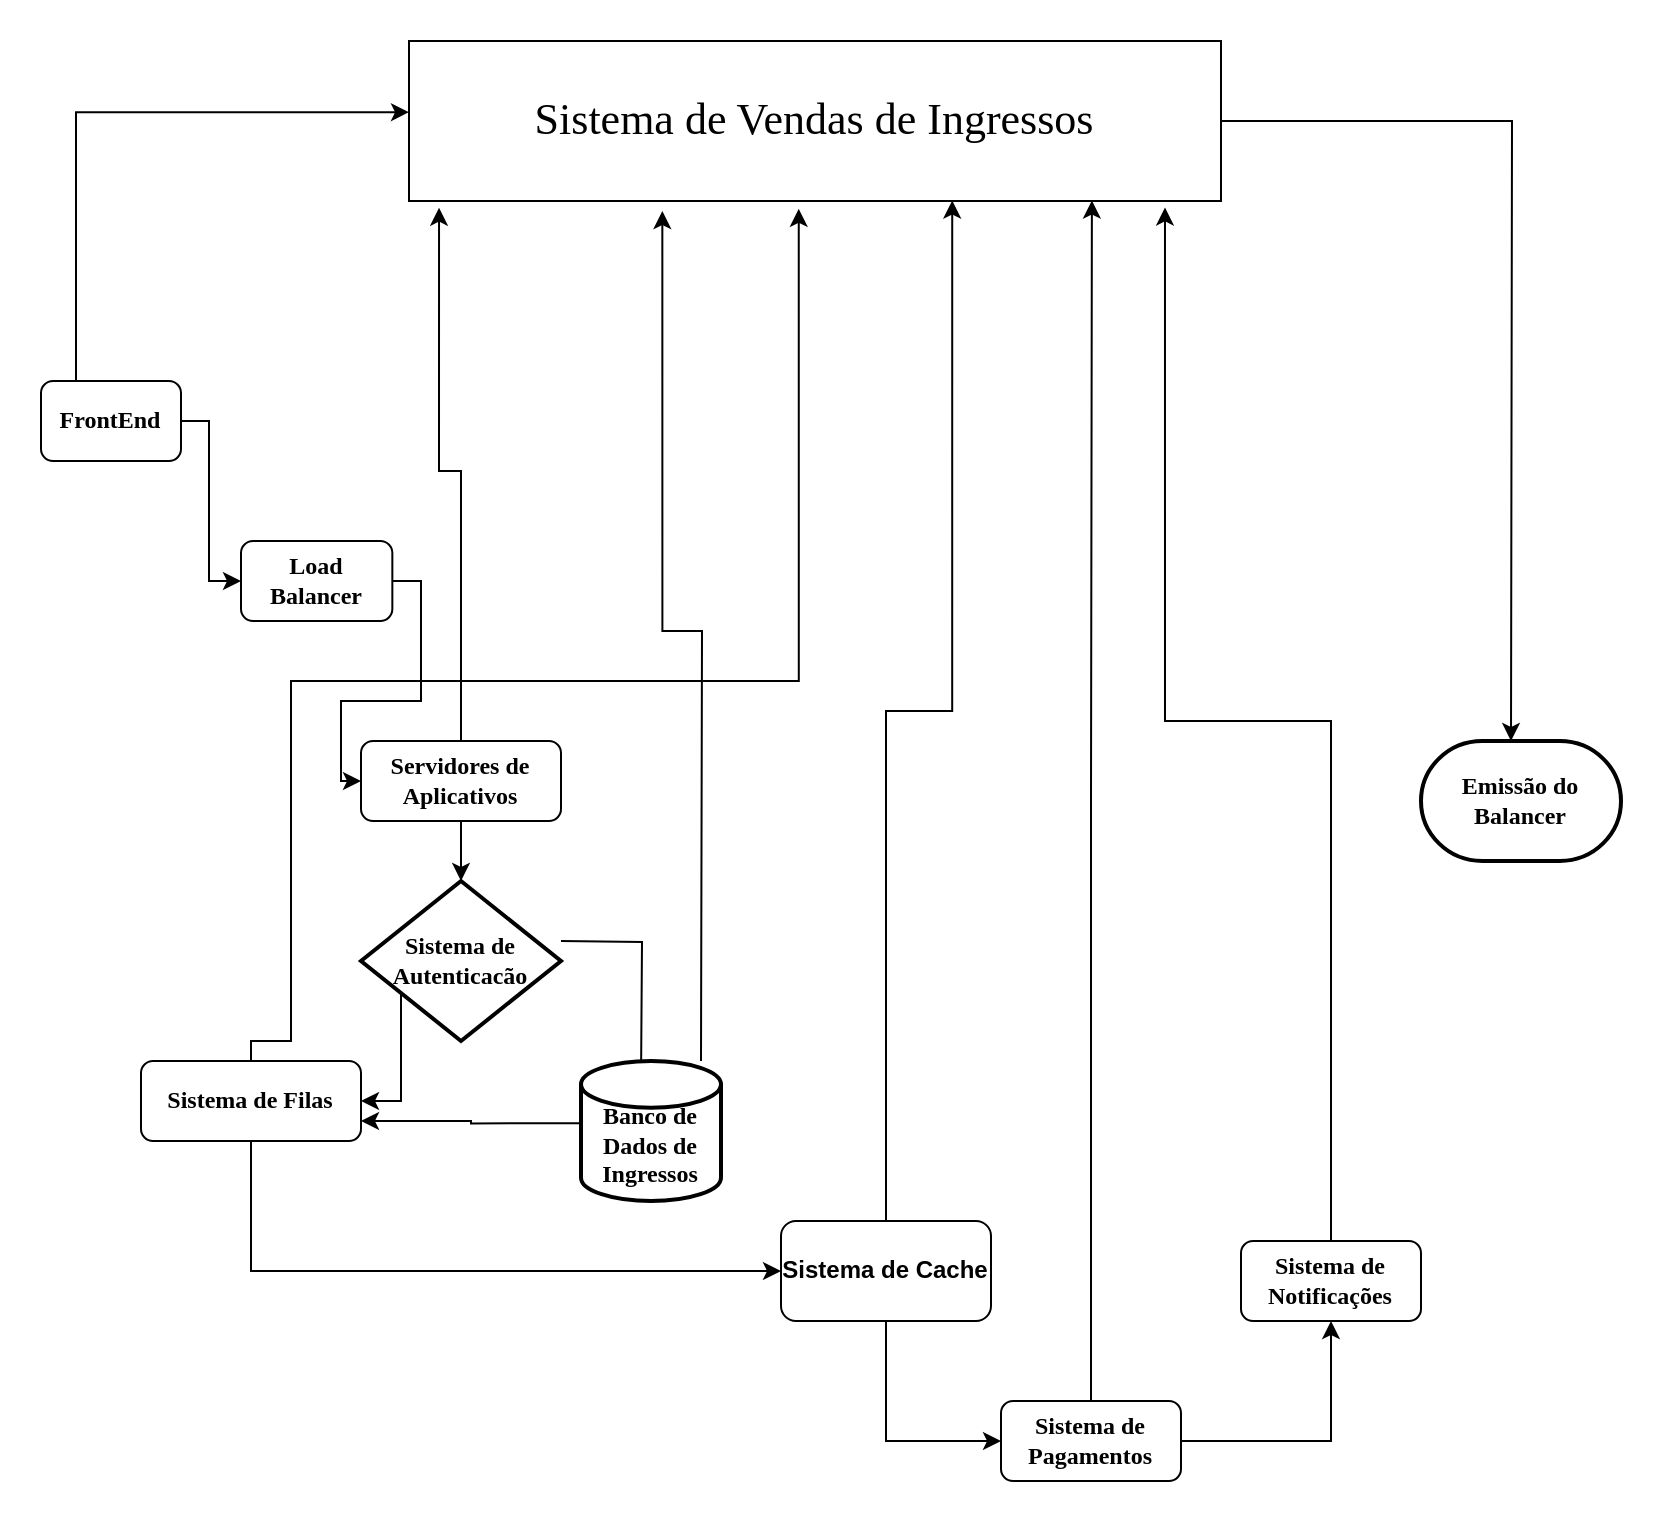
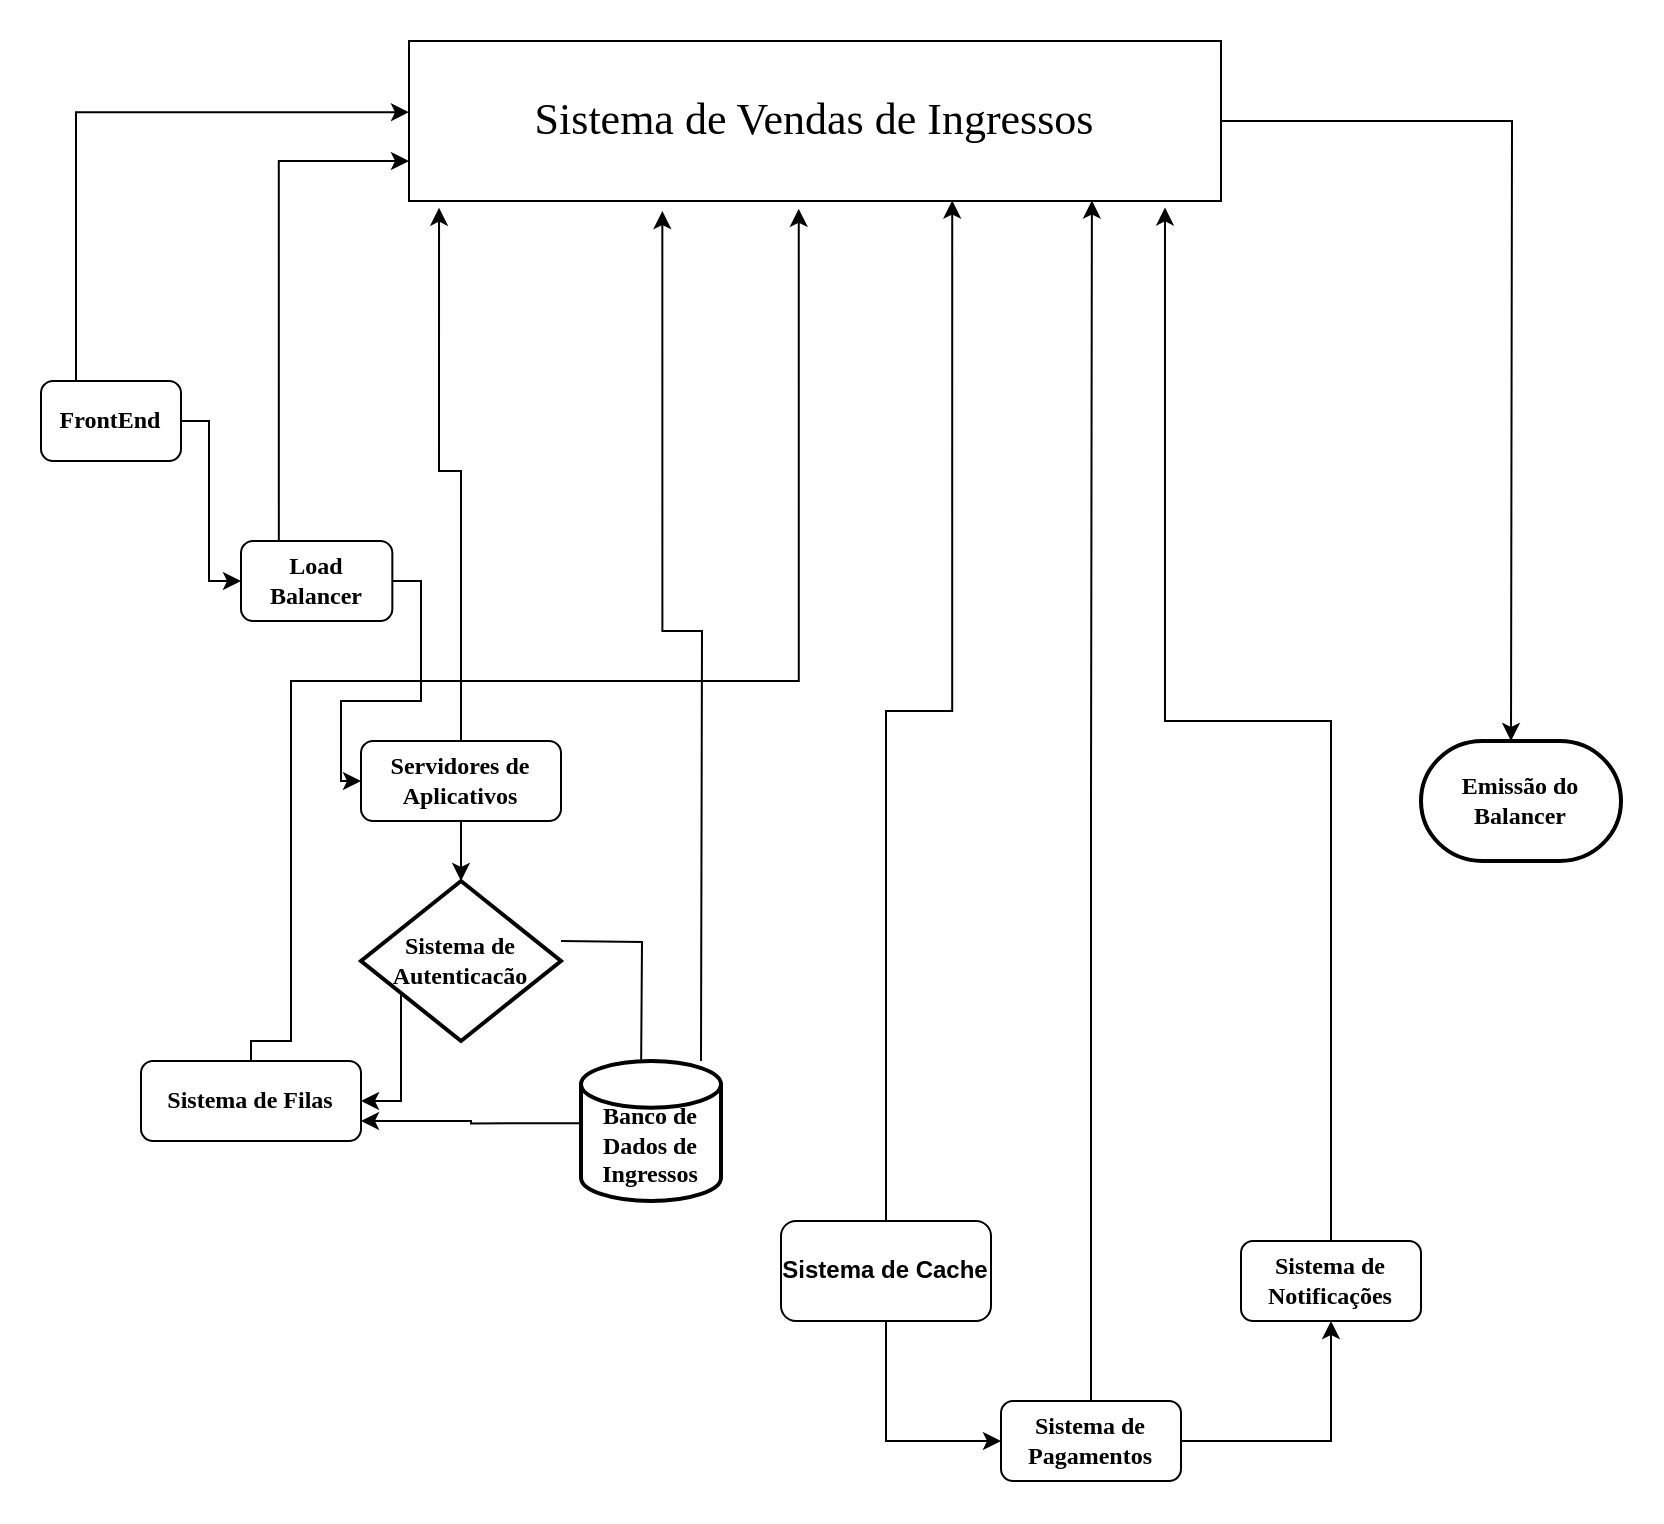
edge "Load Balancer" -> "Sistema de Vendas de Ingressos": added
edge "Sistema de Filas" -> "Sistema de Cache": removed
